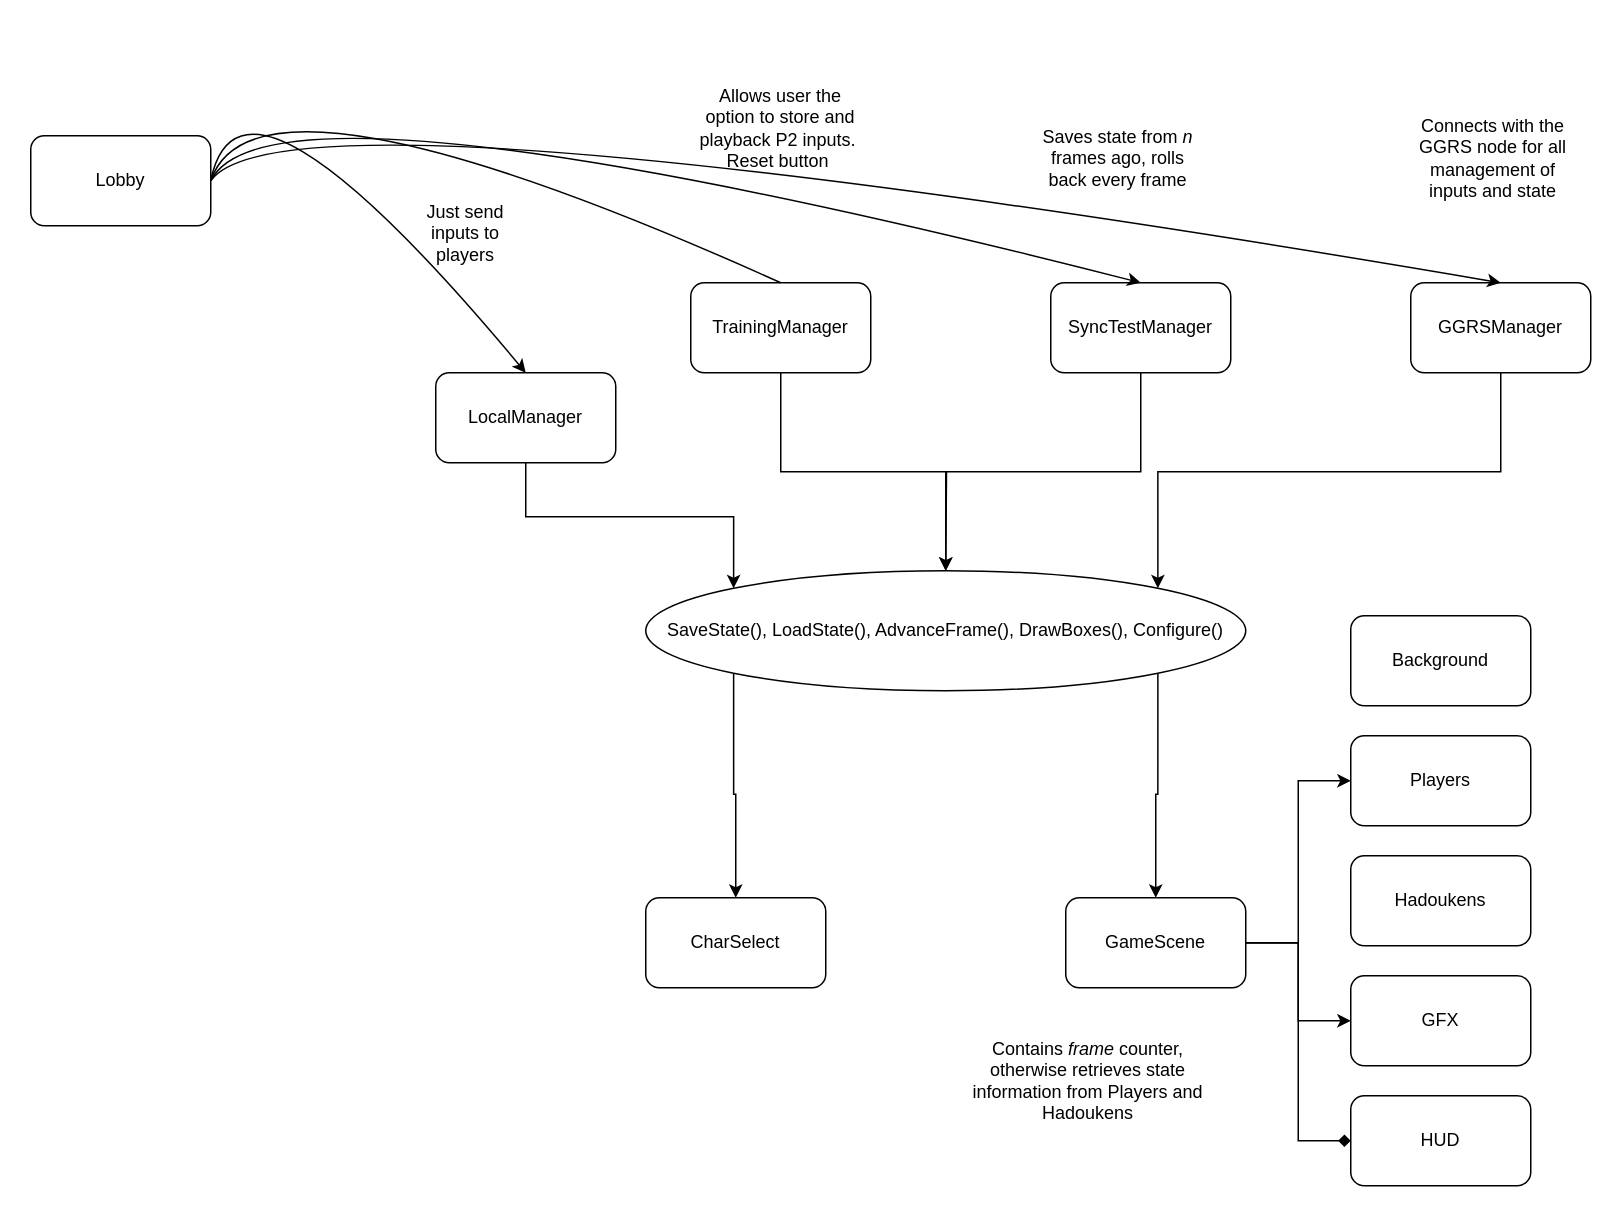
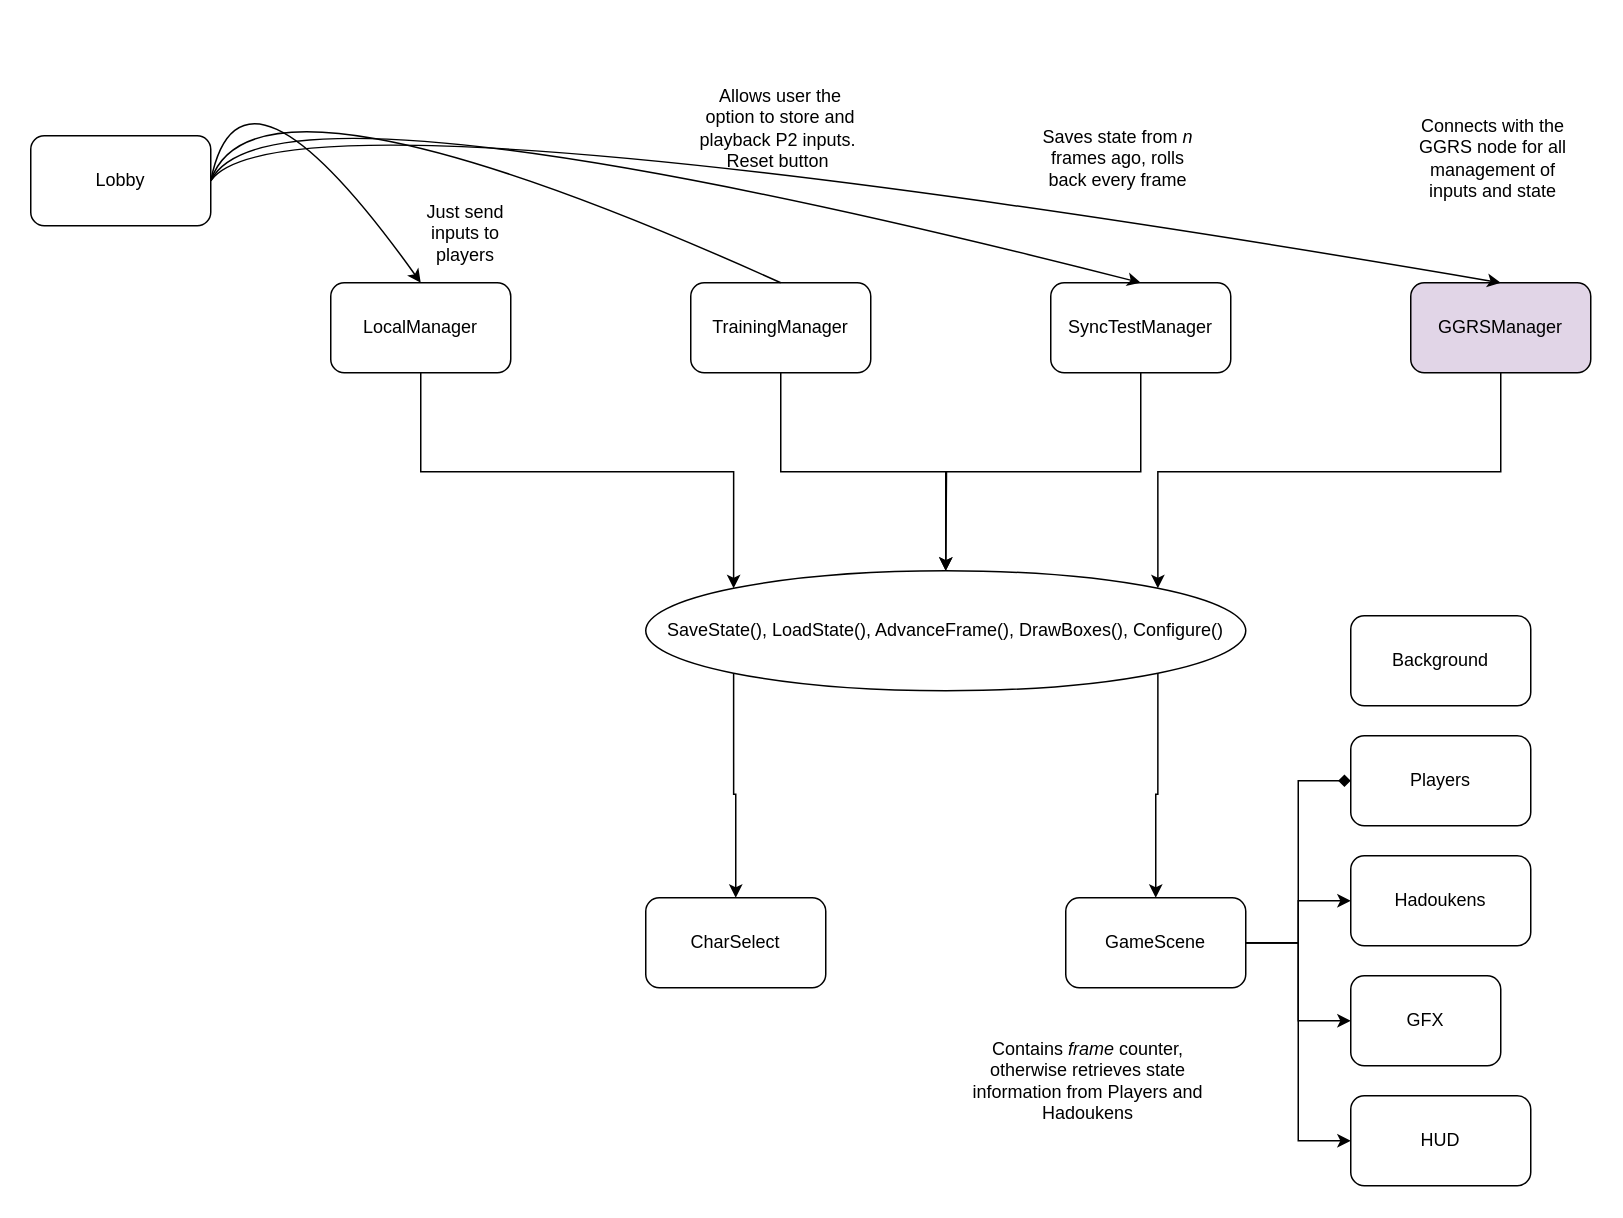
node "GGRSManager": fillcolor #ffffff -> #e1d5e7
node "LocalManager": moved (526, 418) -> (421, 328)
edge "GameScene" -> "Players": arrowhead classic -> diamond
edge "GameScene" -> "Hadoukens": added
node "GFX": size 180x90 -> 150x90
edge "GameScene" -> "HUD": arrowhead diamond -> classic
